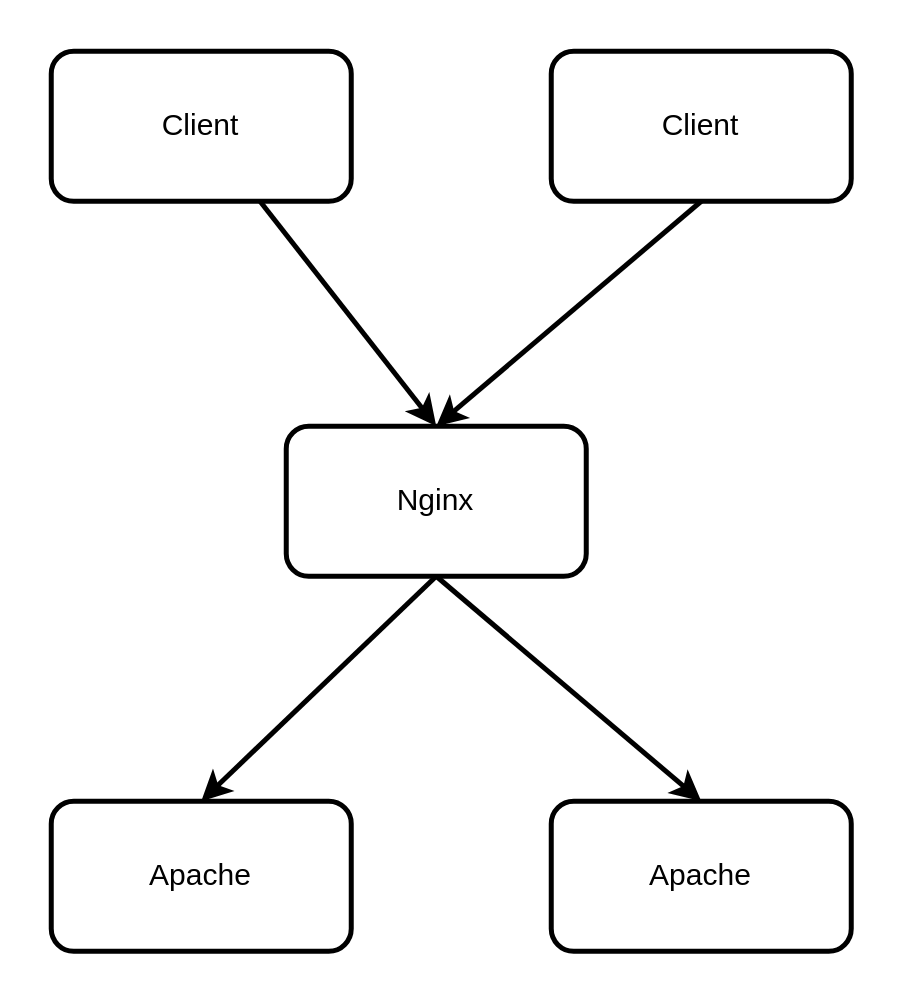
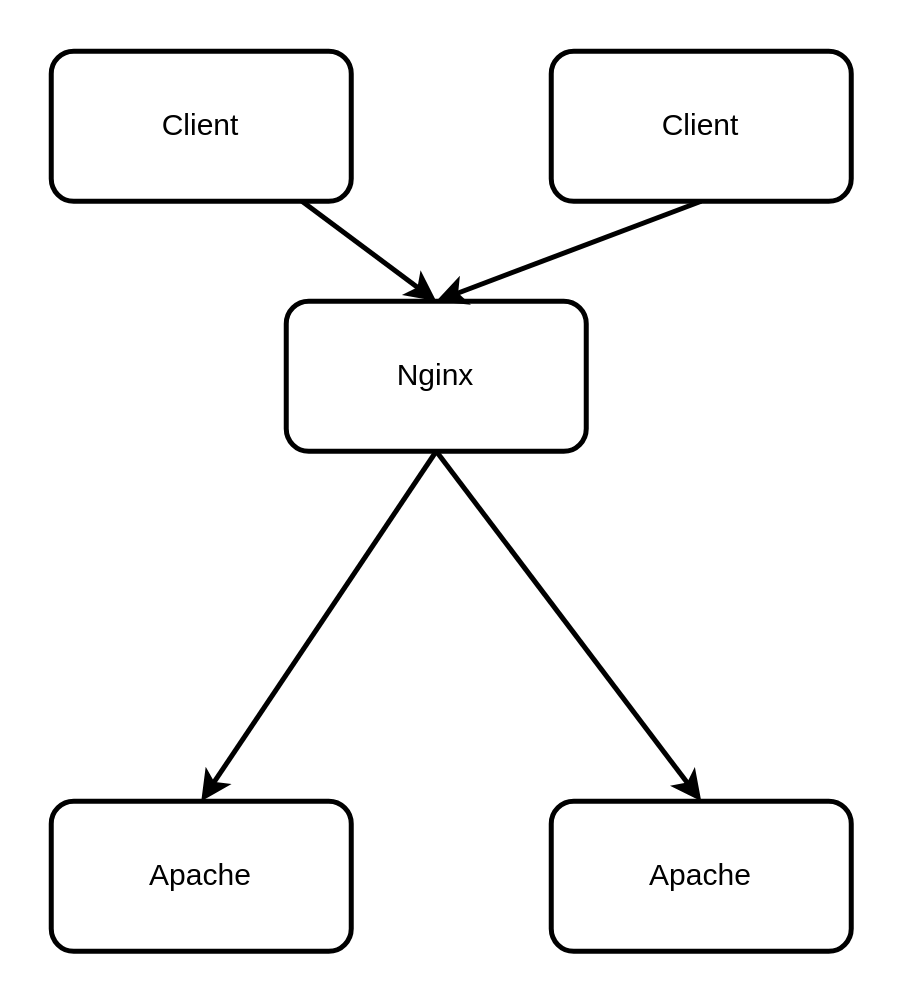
node "Nginx": moved (436, 501) -> (436, 376)
